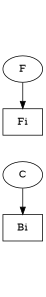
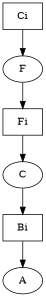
node "Ci": added
edge "Fi" -> "C": added
node "A": added
